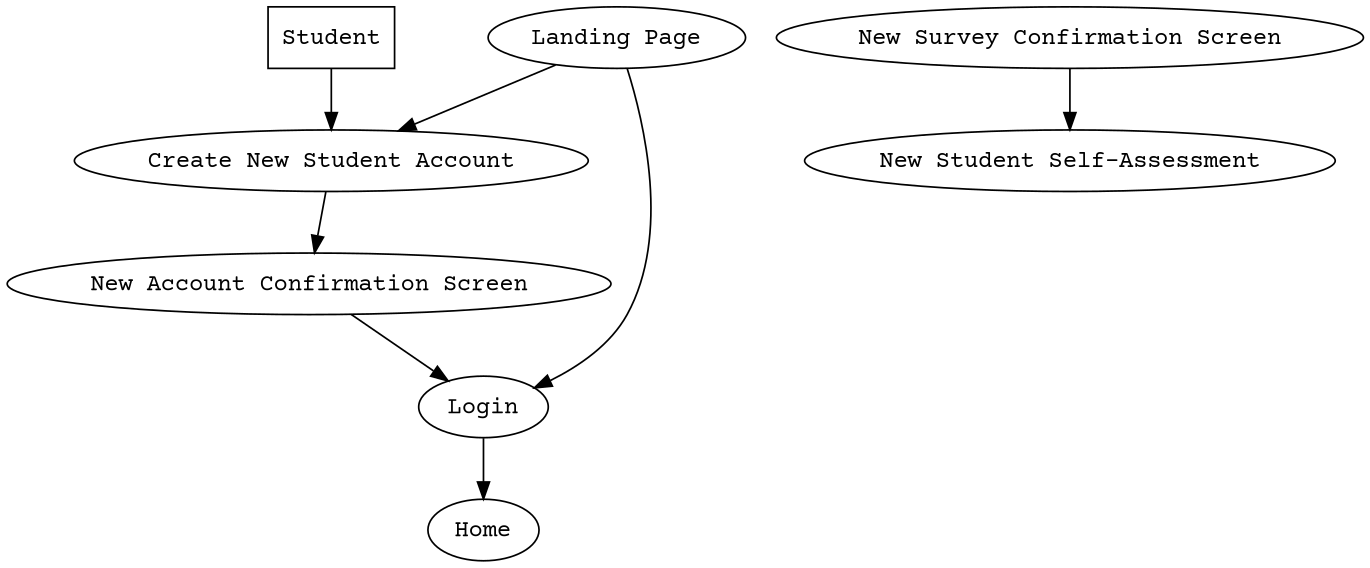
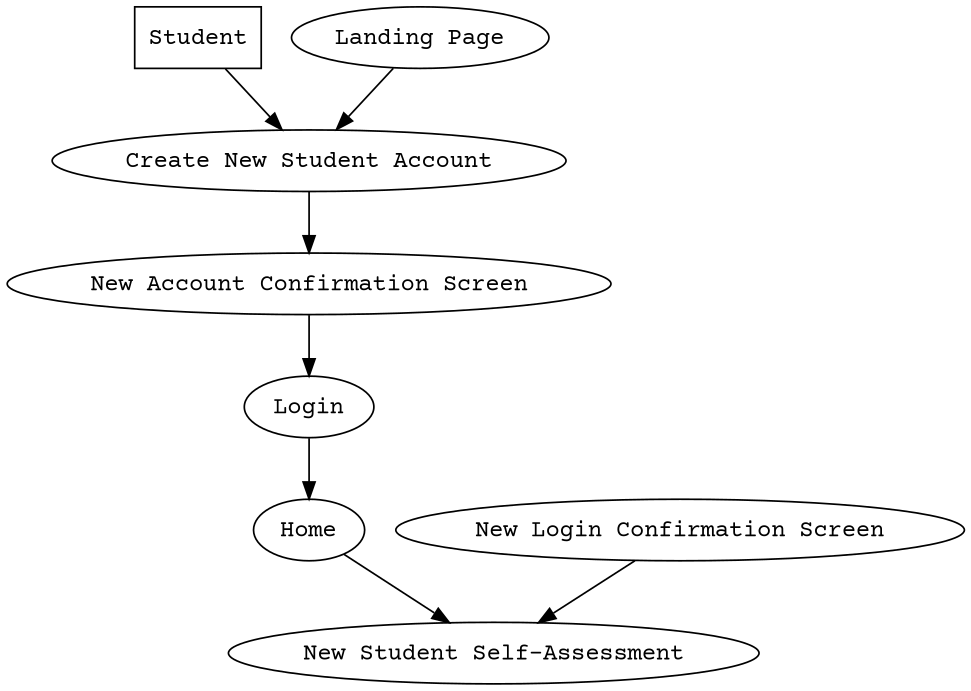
node "New Survey Confirmation Screen": label "New Survey Confirmation Screen" -> "New Login Confirmation Screen"
edge "Landing Page" -> "Login": removed
edge "Home" -> "New Student Self-Assessment": added
